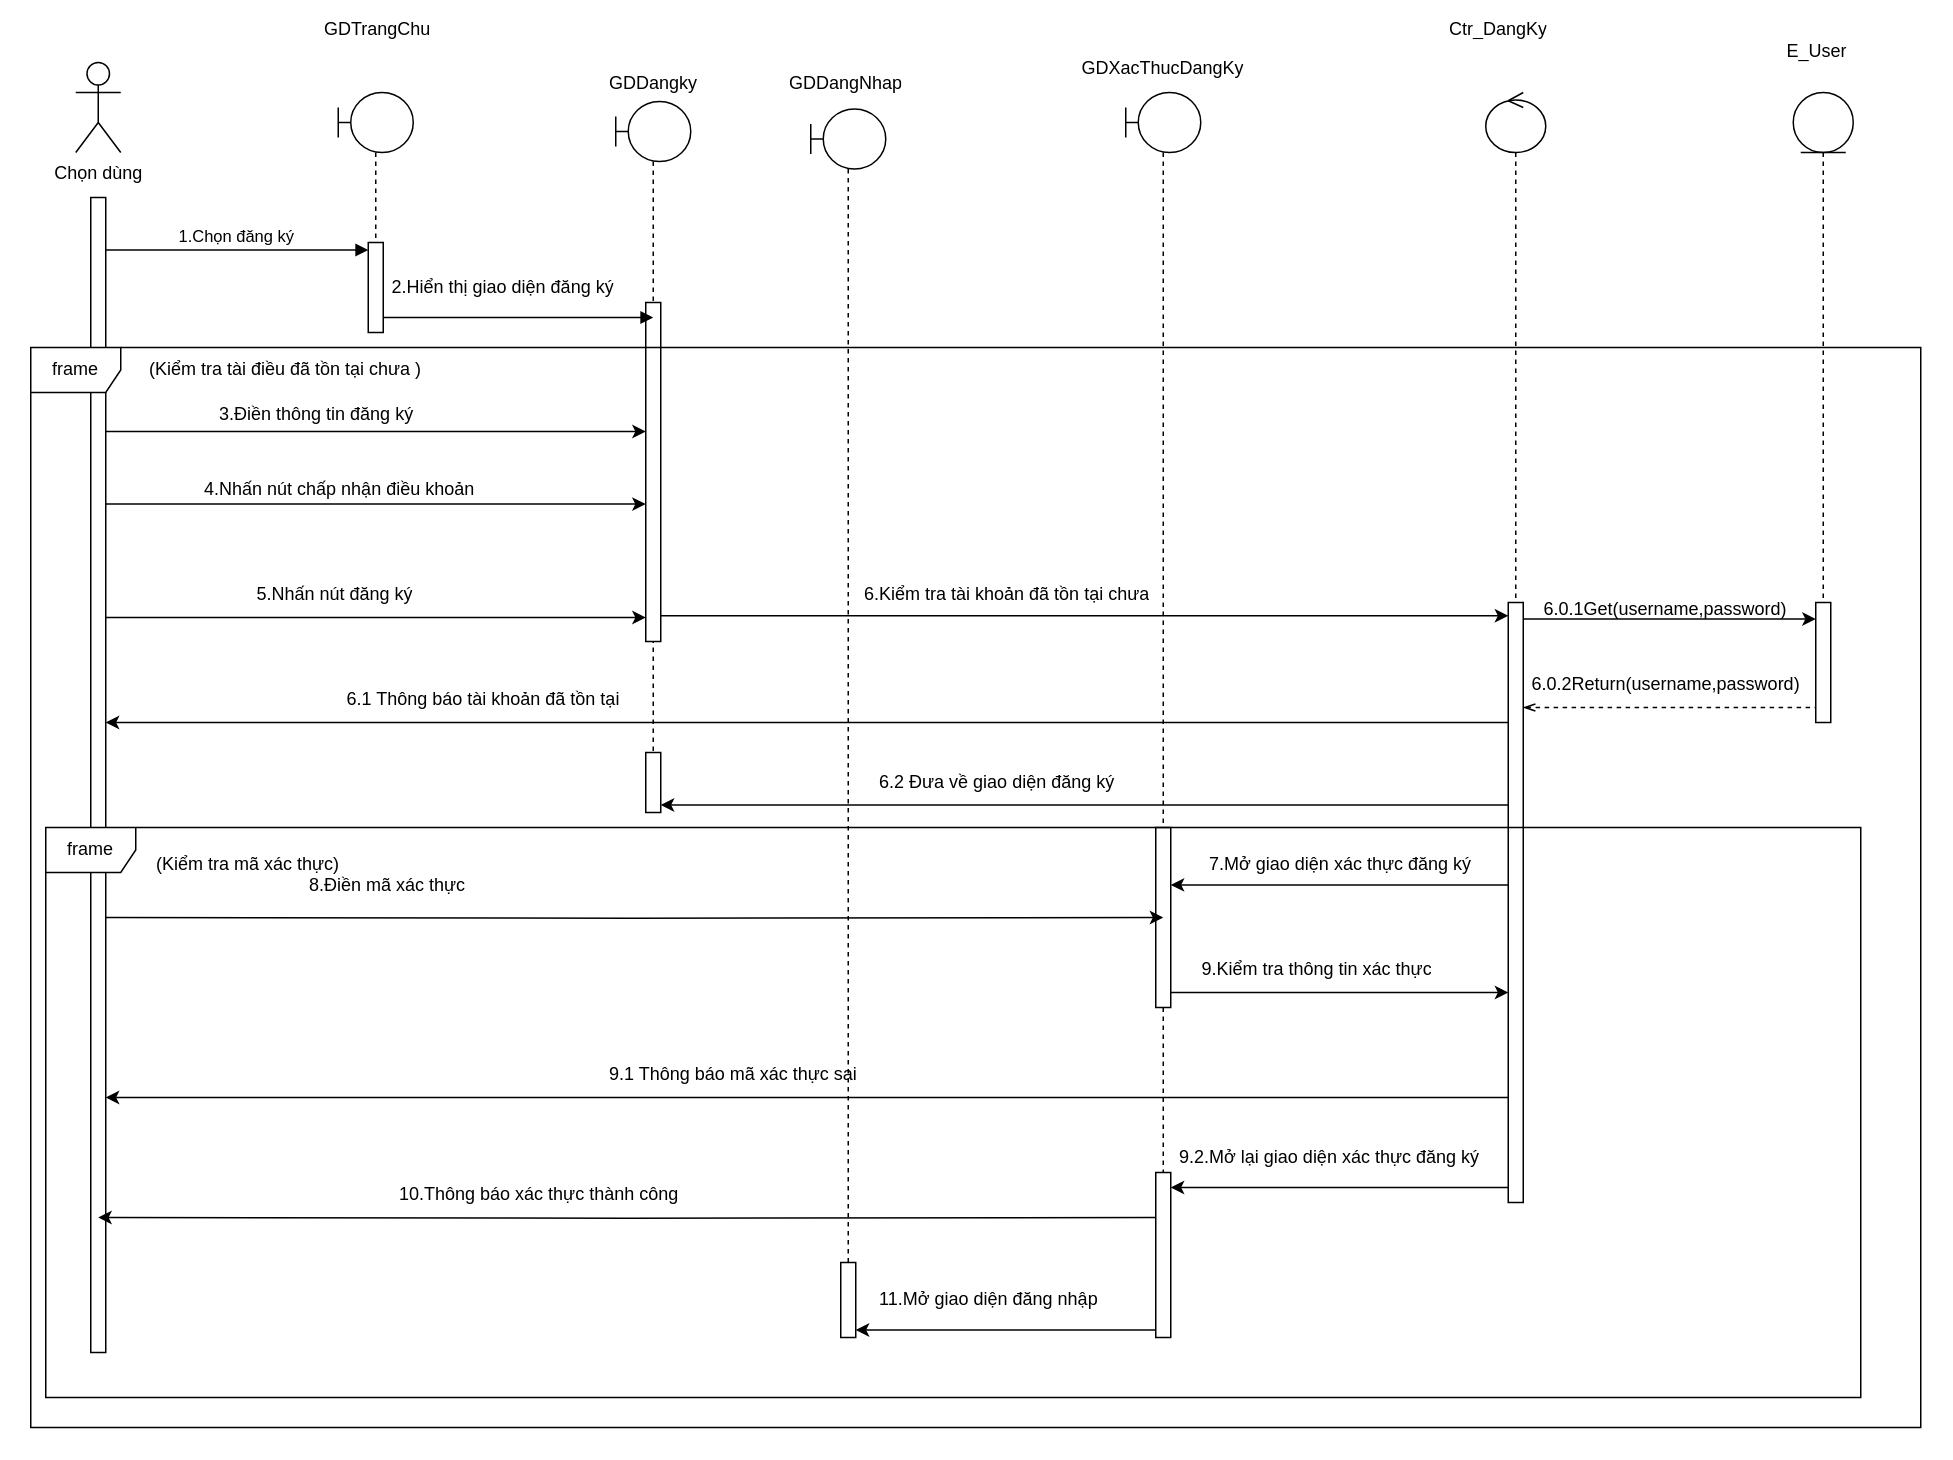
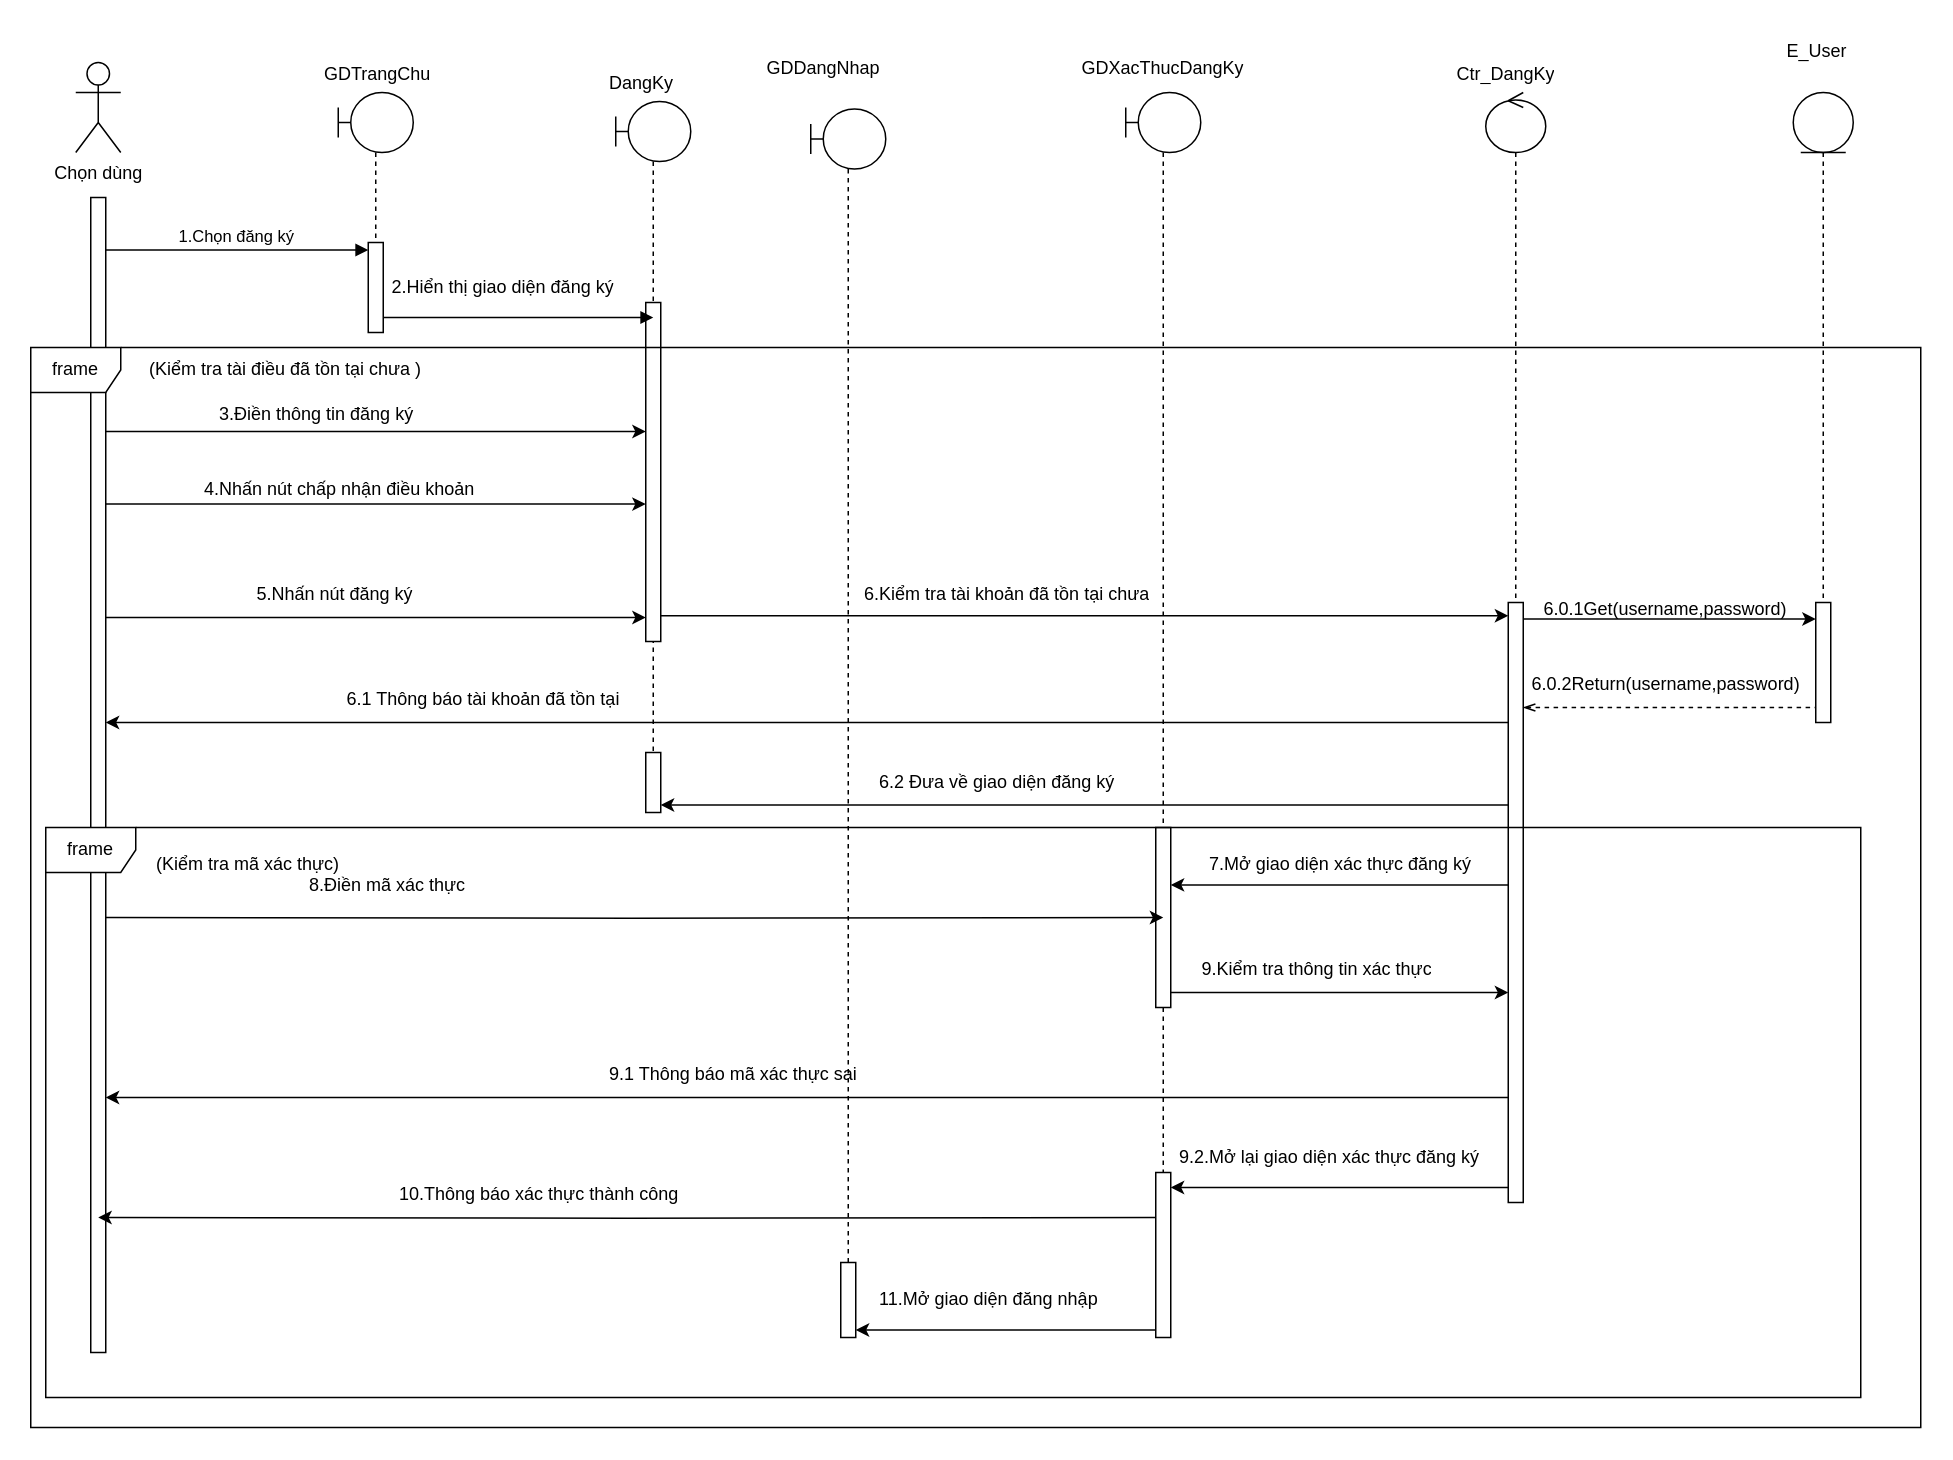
node "GDTrangChu": moved (391, 28) -> (391, 73)
node "Ctr_DangKy": moved (1508, 28) -> (1516, 73)
node "GDDangNhap": moved (856, 82) -> (833, 67)
node "GDDangky": label "GDDangky" -> "DangKy"
